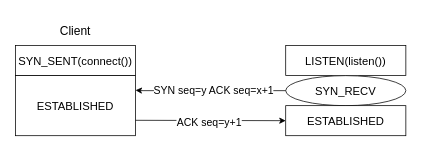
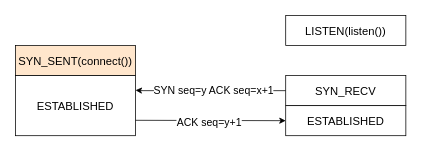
node "Client": removed
node "SYN_SENT(connect())": fillcolor #ffffff -> #ffe6cc
node "LISTEN(listen())": moved (345, 60) -> (345, 30)
node "SYN_RECV": shape ellipse -> rectangle
